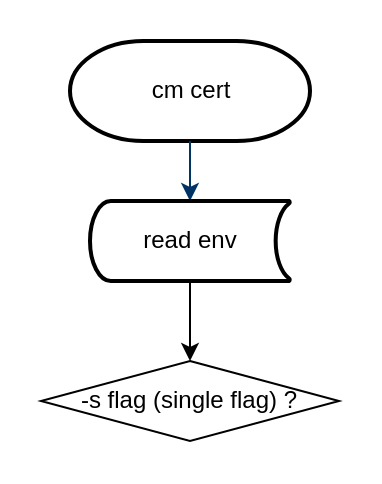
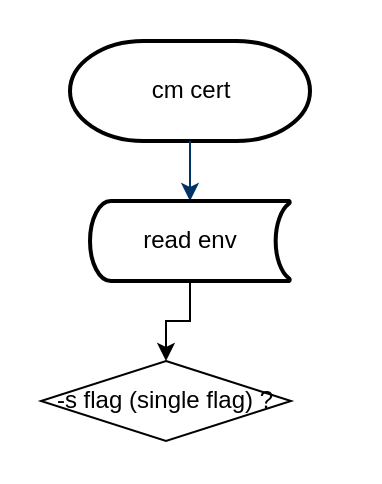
node "-s flag (single flag) ?": size 298x80 -> 250x80
